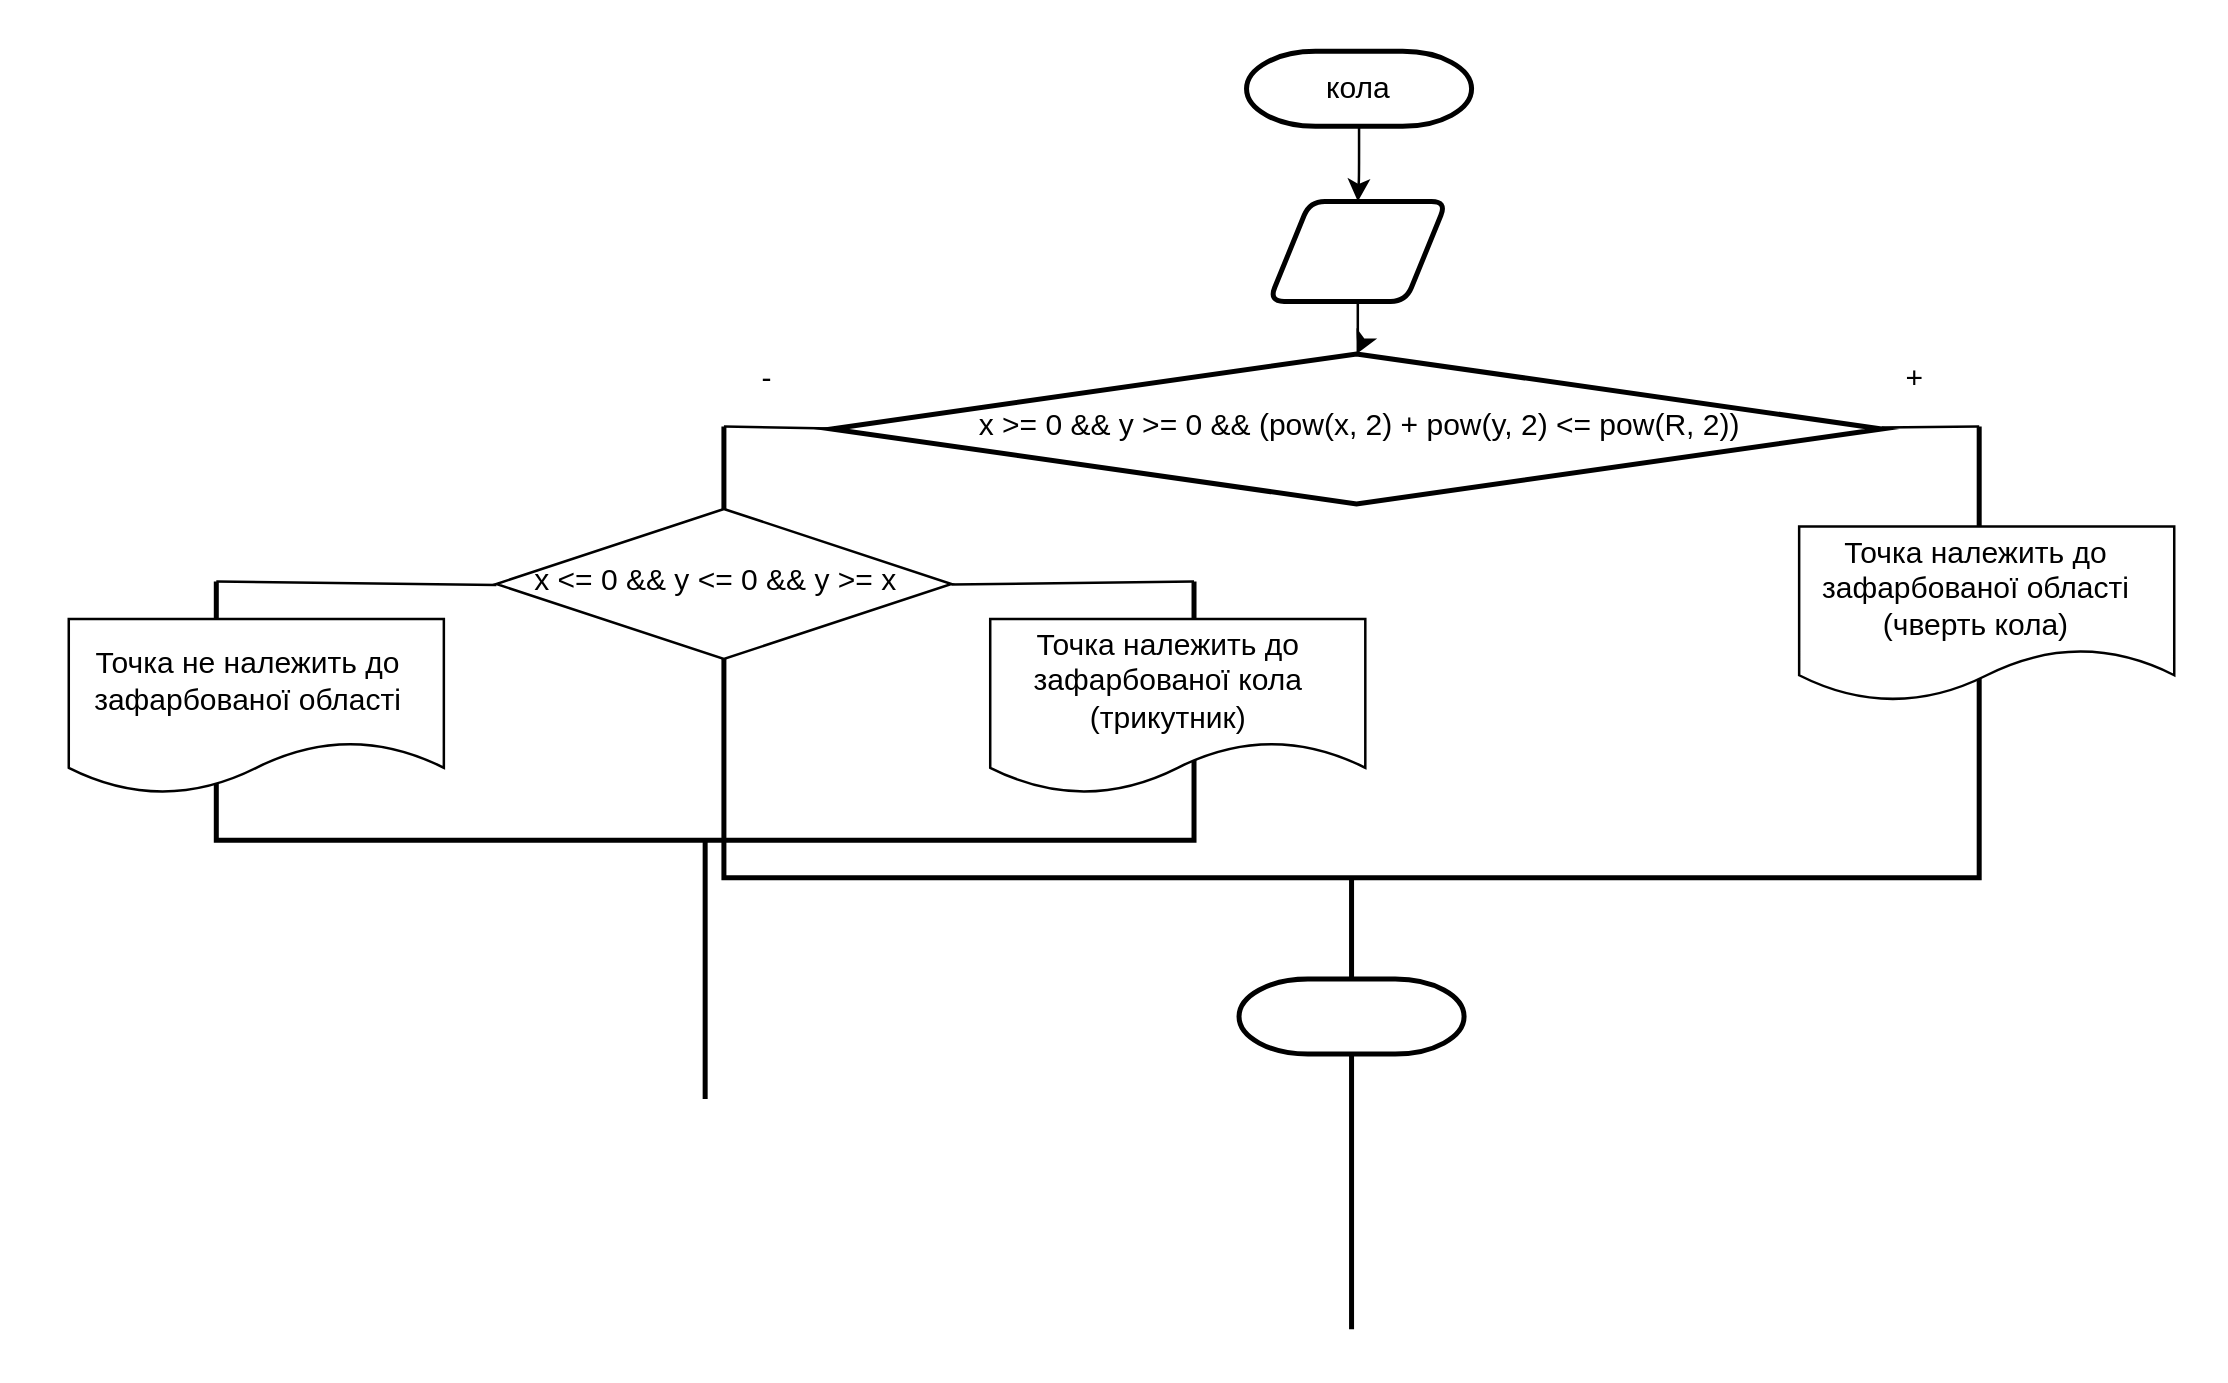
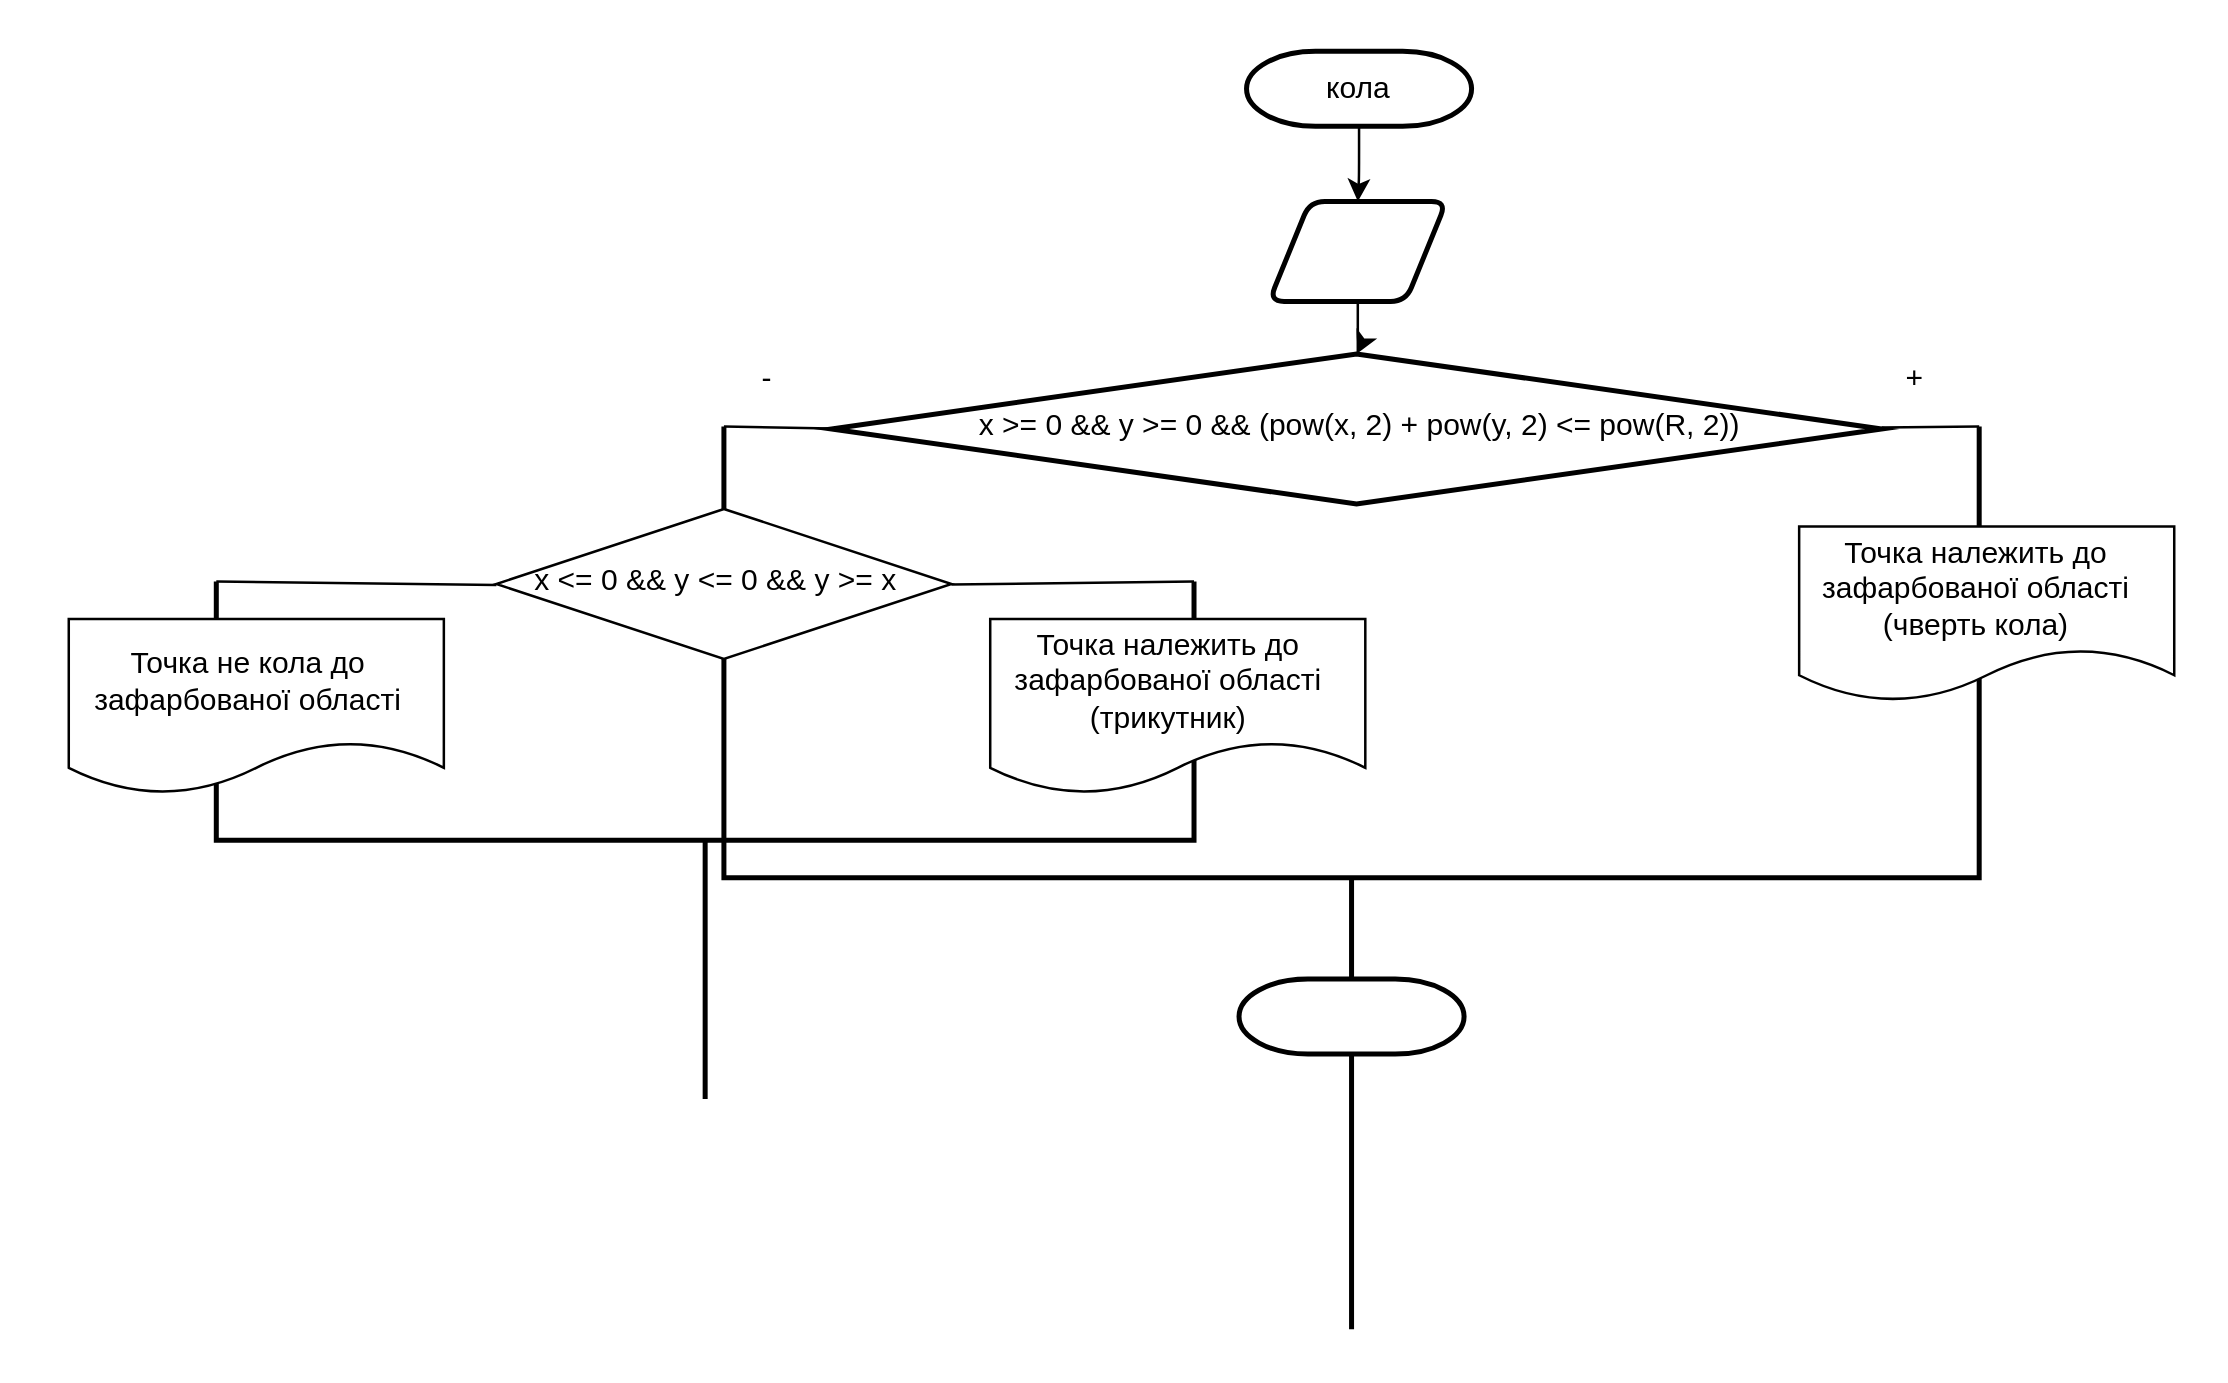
node "Точка не належить до зафарбованої області": label "Точка не належить до зафарбованої області" -> "Точка не кола до зафарбованої області"
node "Точка належить до зафарбованої кола (трикутник)": label "Точка належить до зафарбованої кола (трикутник)" -> "Точка належить до зафарбованої області (трикутник)"
